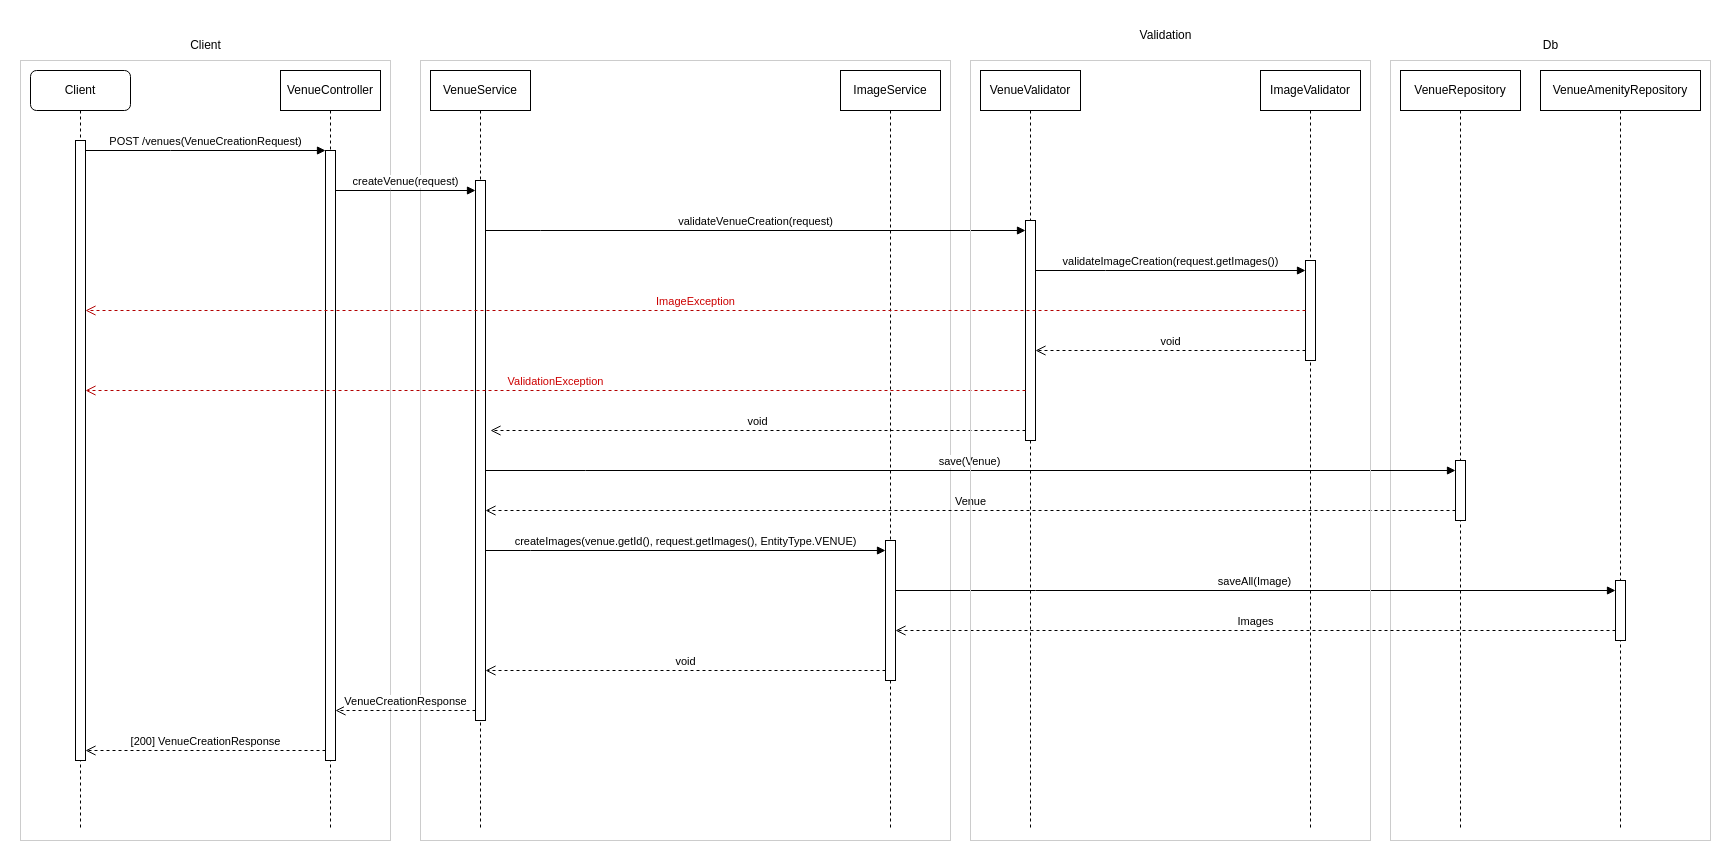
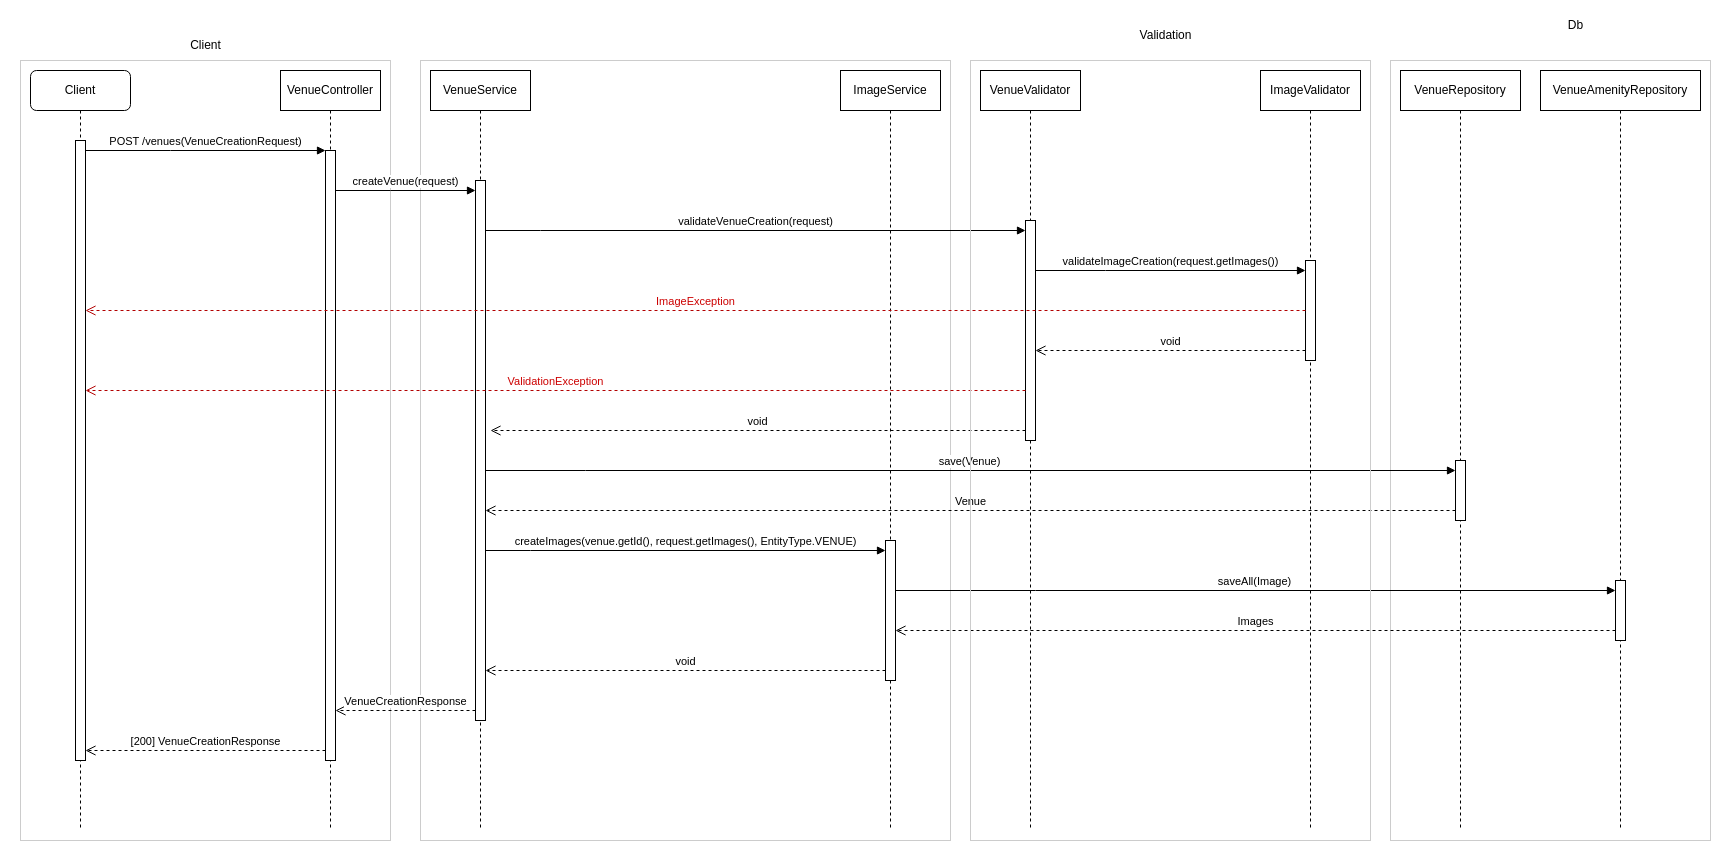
node "Db": moved (1551, 46) -> (1576, 26)
